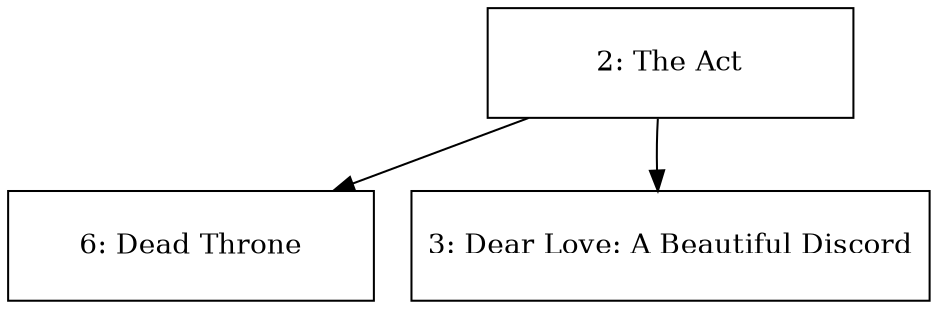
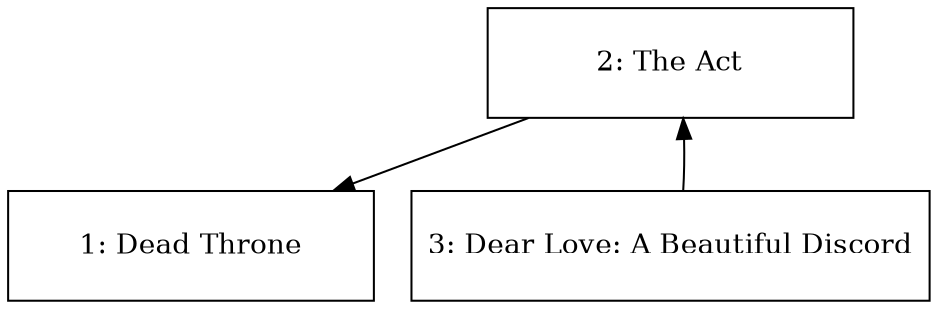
edge "2: The Act" -> "3: Dear Love: A Beautiful Discord": reversed
node "6: Dead Throne": label "6: Dead Throne" -> "1: Dead Throne"
